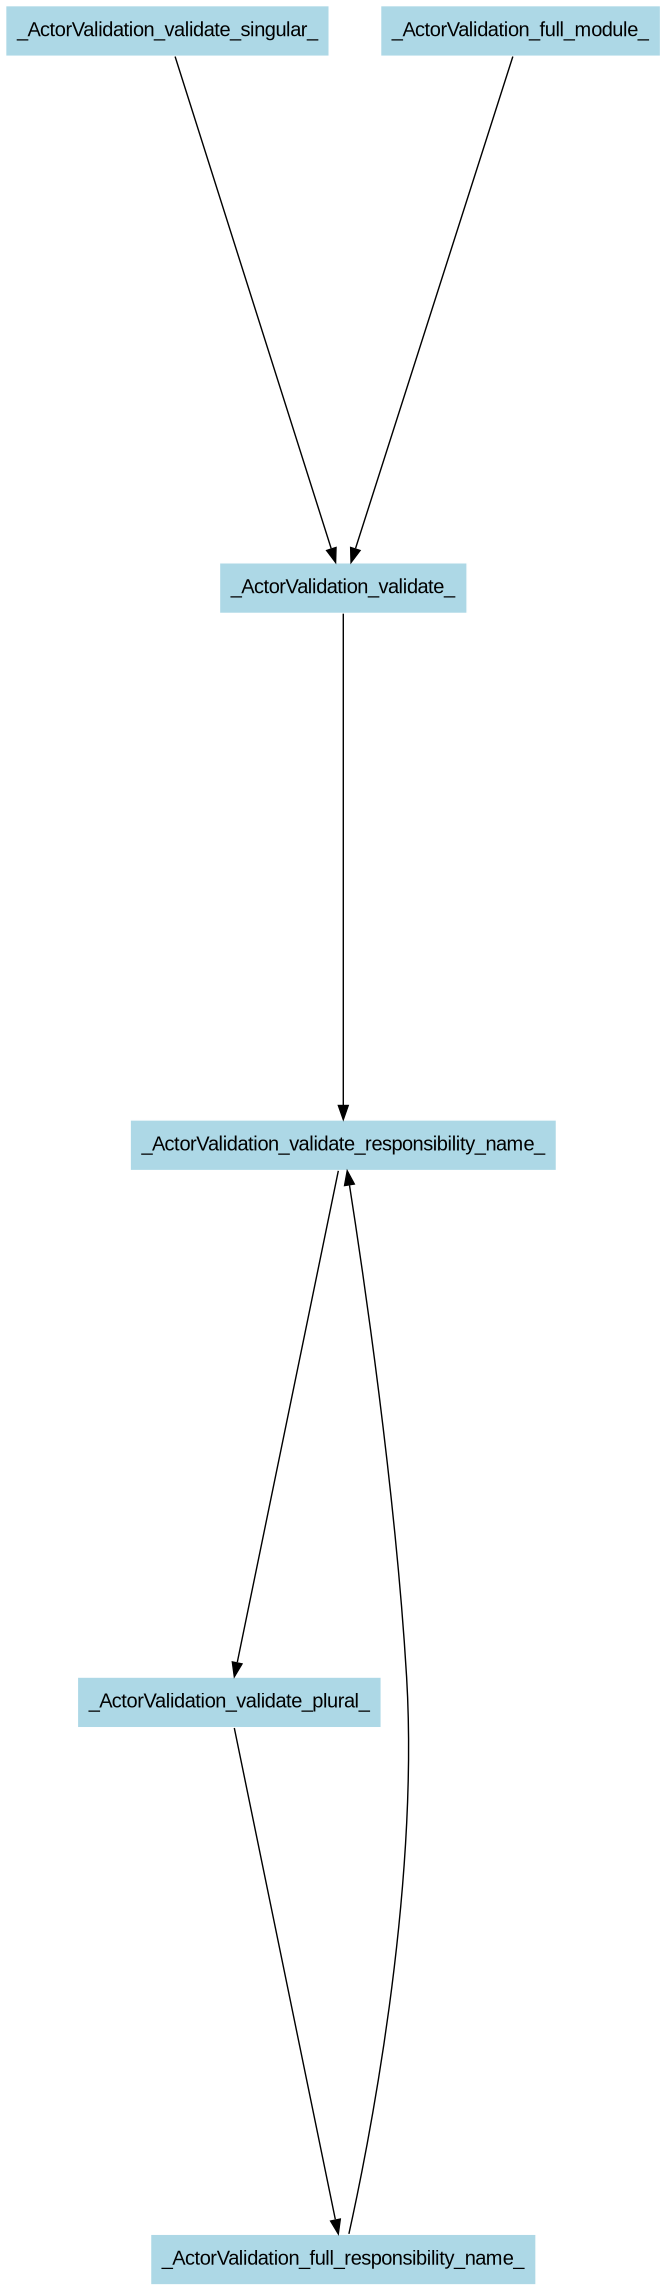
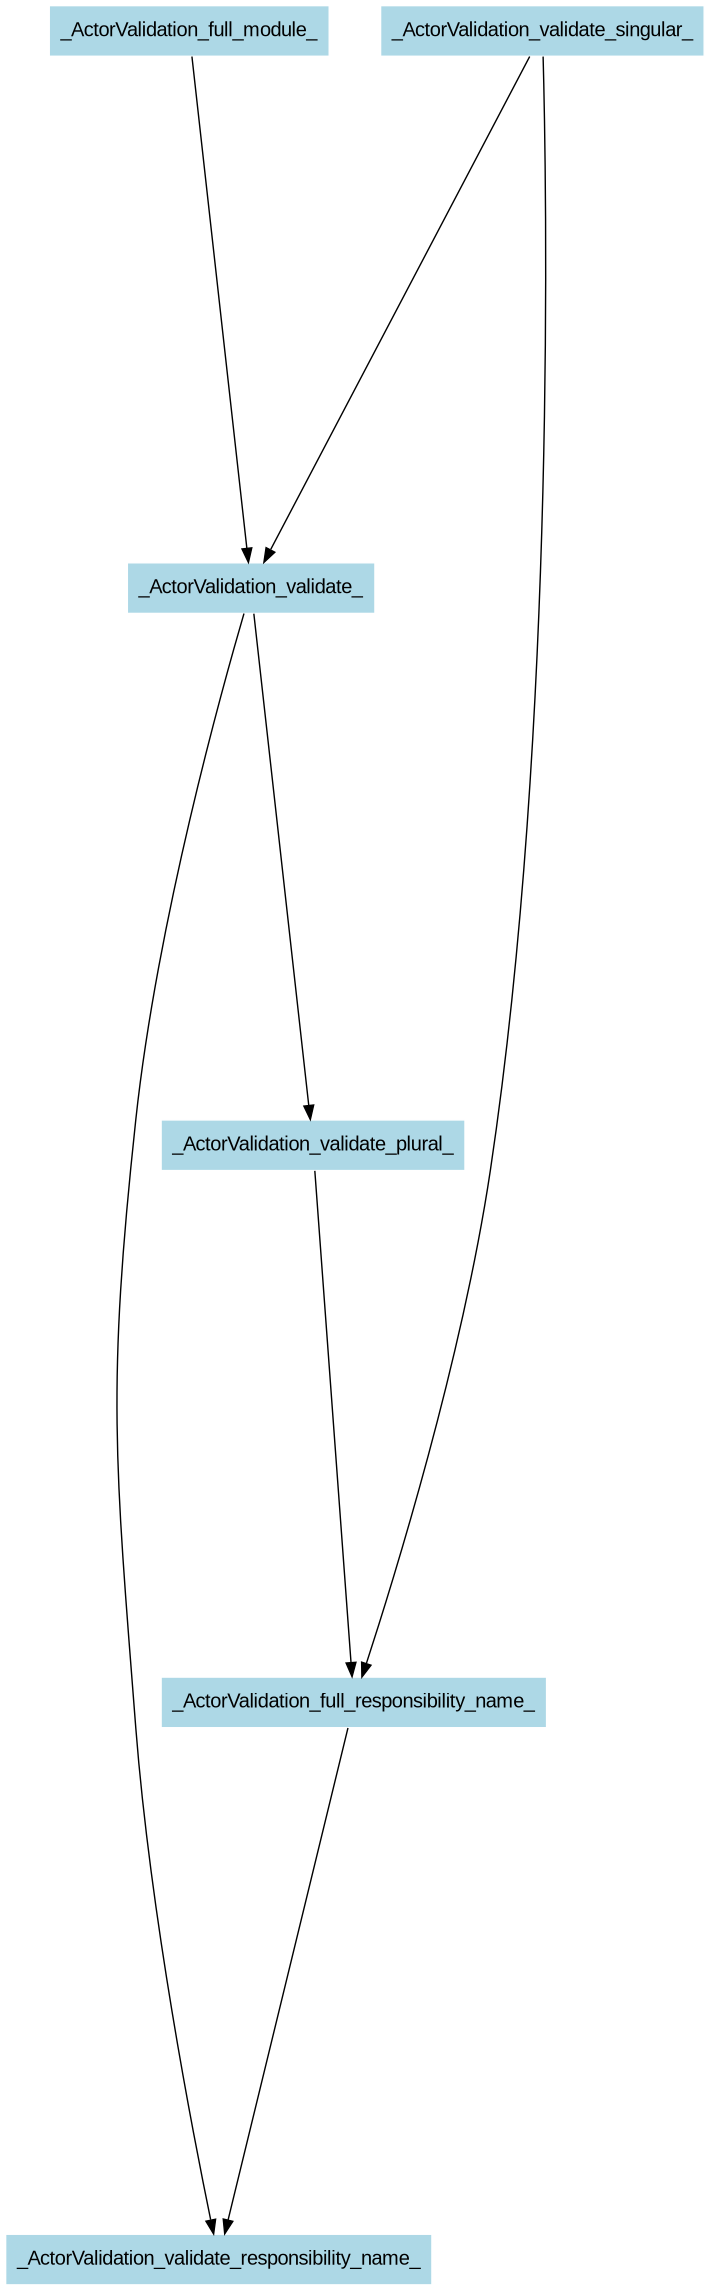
edge "_ActorValidation_validate_singular_" -> "_ActorValidation_full_responsibility_name_": added
edge "_ActorValidation_validate_responsibility_name_" -> "_ActorValidation_validate_plural_": now "_ActorValidation_validate_" -> "_ActorValidation_validate_plural_"
